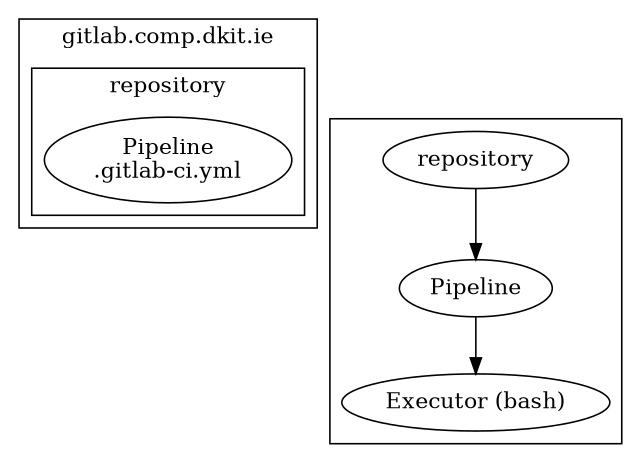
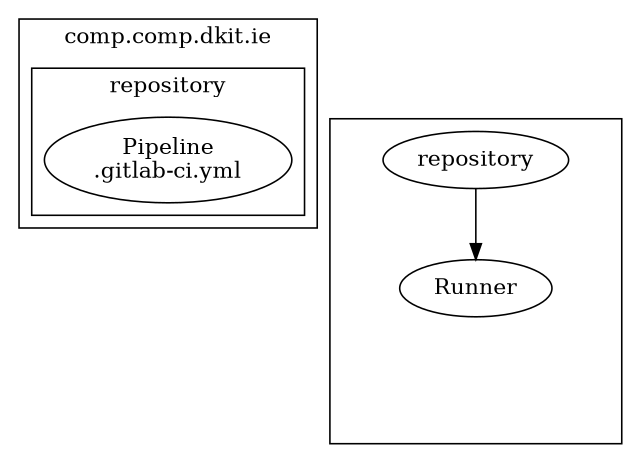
cluster "gitlab.comp.dkit.ie": label "gitlab.comp.dkit.ie" -> "comp.comp.dkit.ie"
node "Pipeline": label "Pipeline" -> "Runner"
node "Executor (bash)": removed
